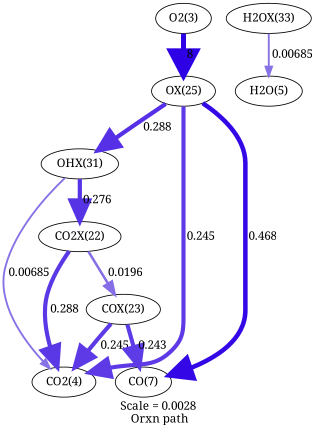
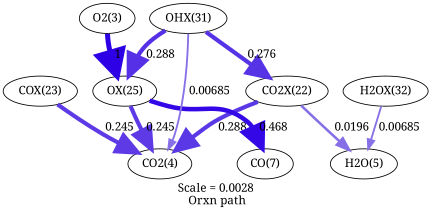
node "H2OX(33)": label "H2OX(33)" -> "H2OX(32)"
edge "O2(3)" -> "OX(25)": label " 8" -> " 1"
edge "OX(25)" -> "OHX(31)": reversed
edge "CO2X(22)" -> "COX(23)": now "CO2X(22)" -> "H2O(5)"
edge "COX(23)" -> "CO(7)": removed, label "0.243"
